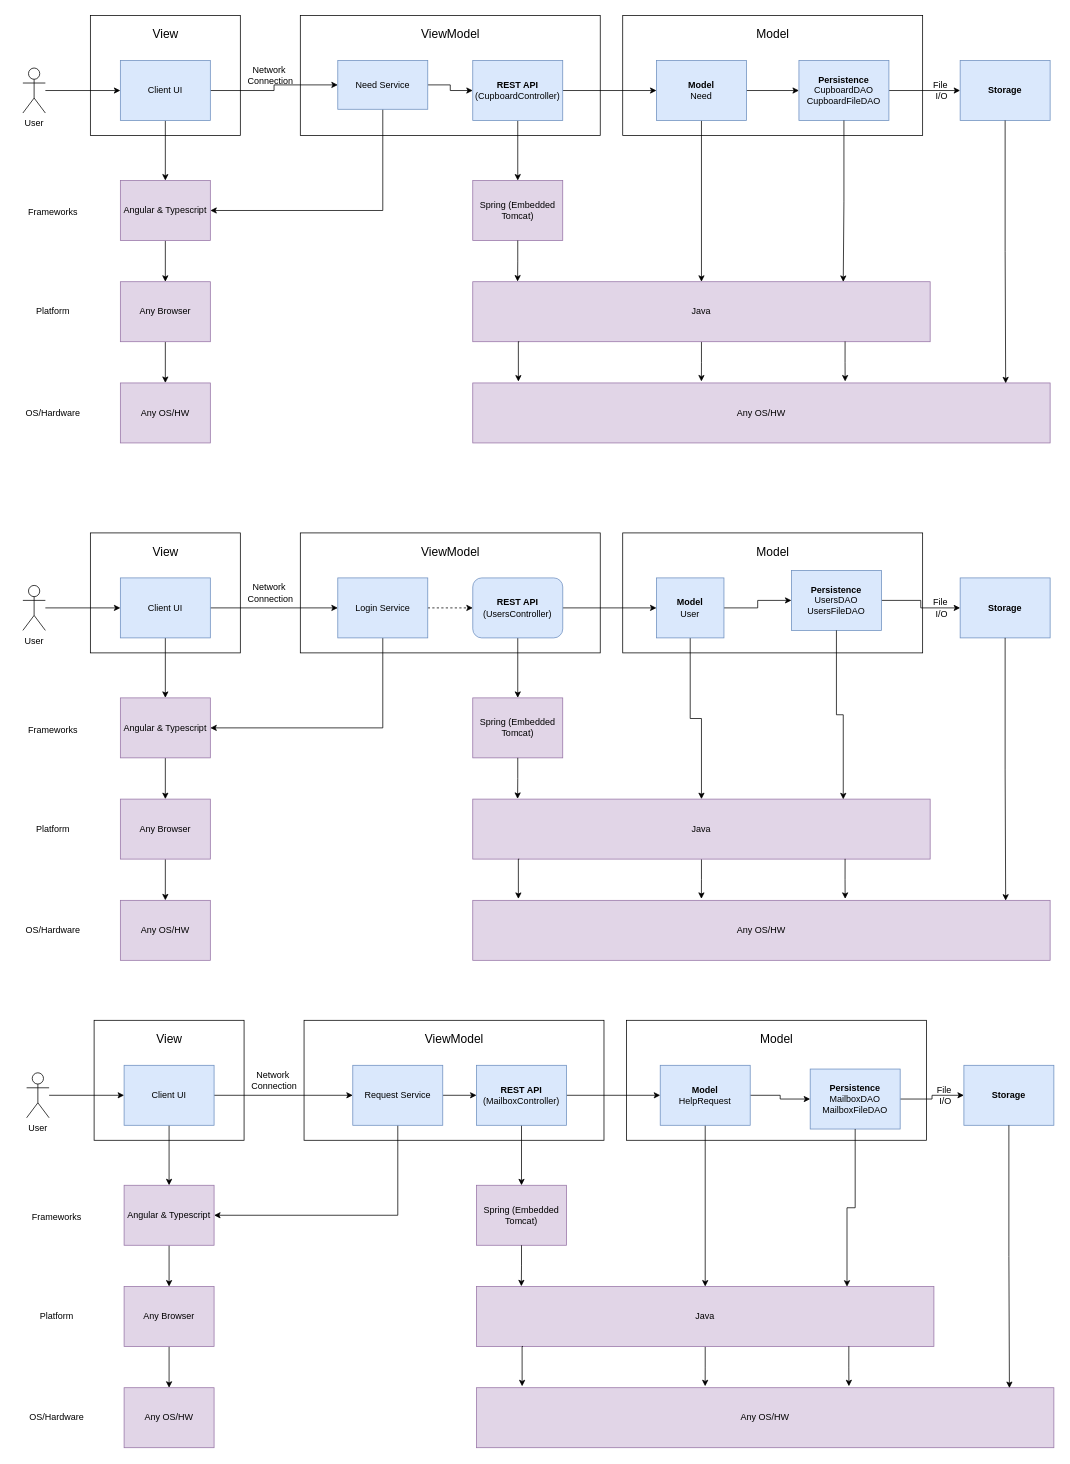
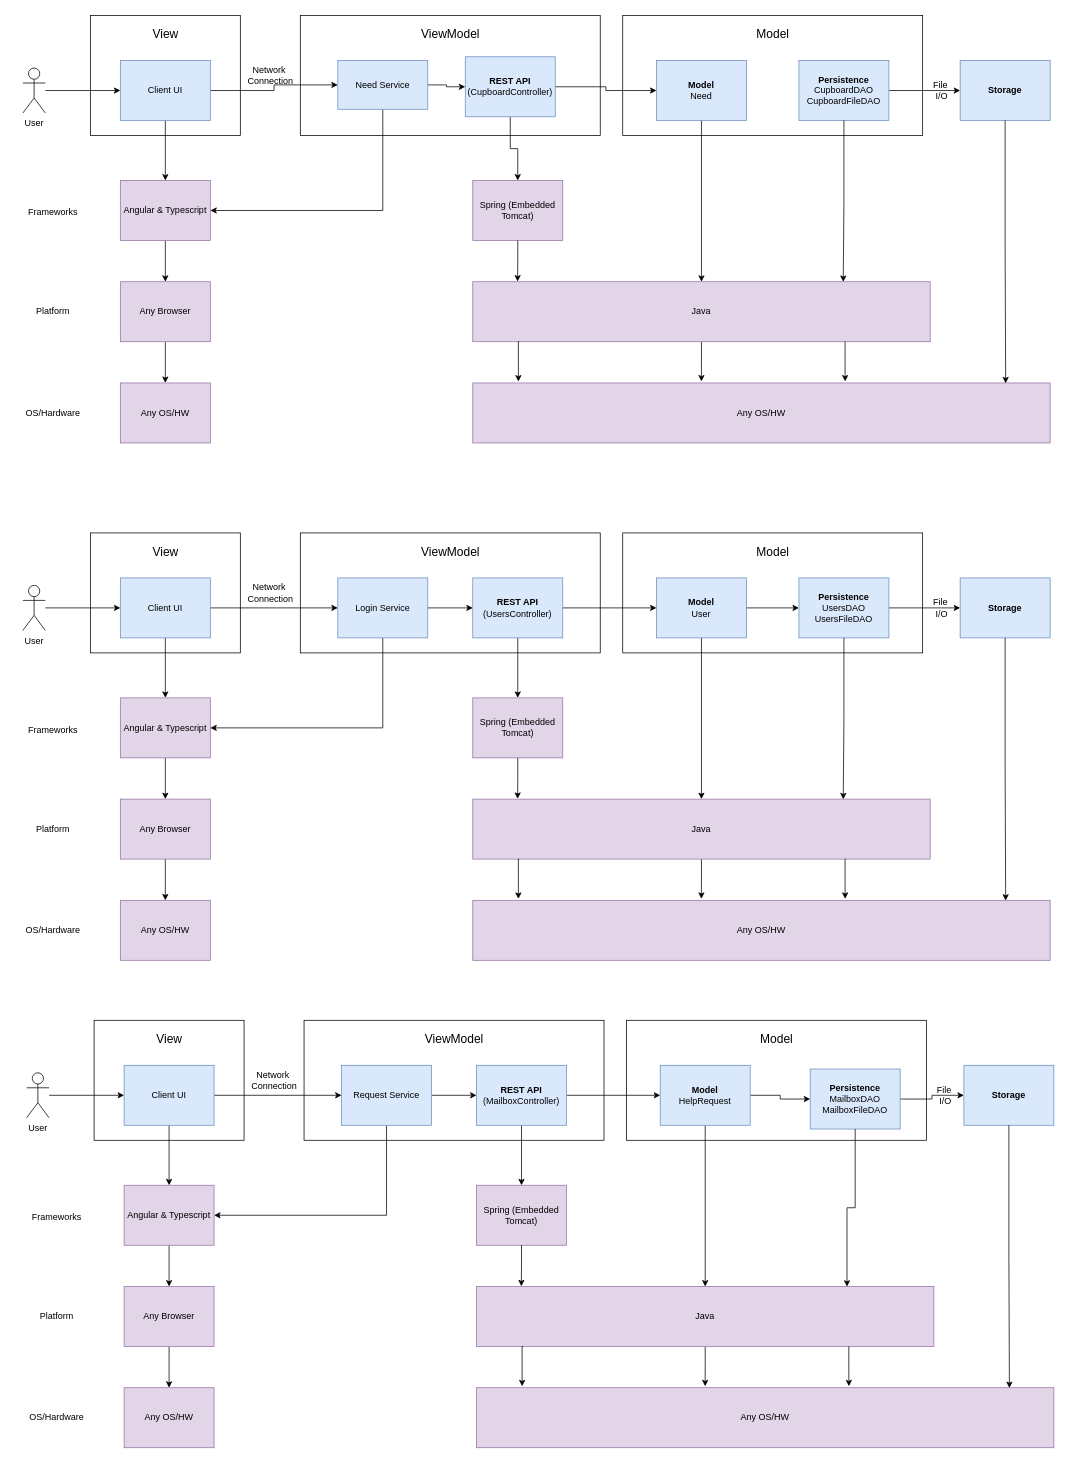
node "REST API (CupboardController)": moved (518, 90) -> (510, 87)
edge "Model Need" -> "Persistence CupboardDAO CupboardFileDAO": removed
node "Persistence UsersDAO UsersFileDAO": moved (837, 600) -> (844, 608)
edge "Login Service" -> "REST API (UsersController)": style dashed -> solid
node "REST API (UsersController)": shape rounded rectangle -> rectangle
node "Model User": size 68x60 -> 90x60
node "Request Service": moved (398, 1095) -> (387, 1095)
